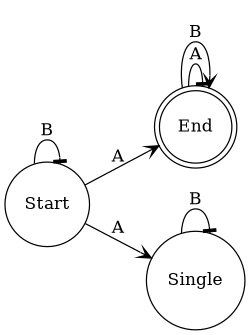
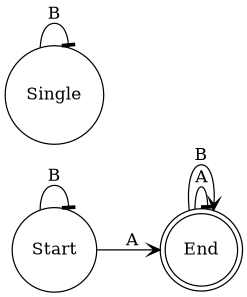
edge "Start" -> "Single": removed, label "A"
